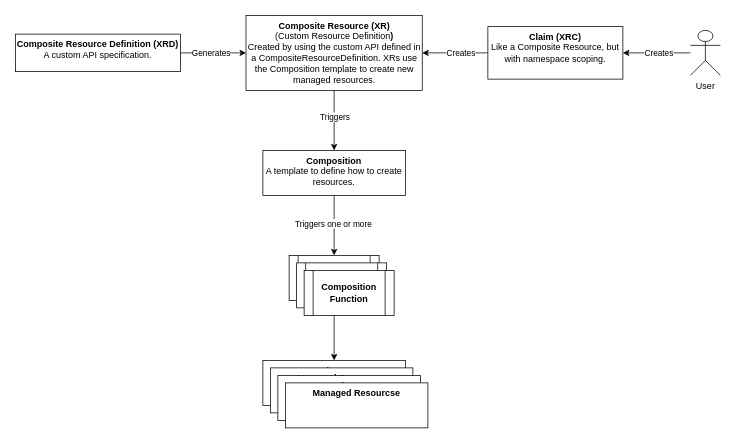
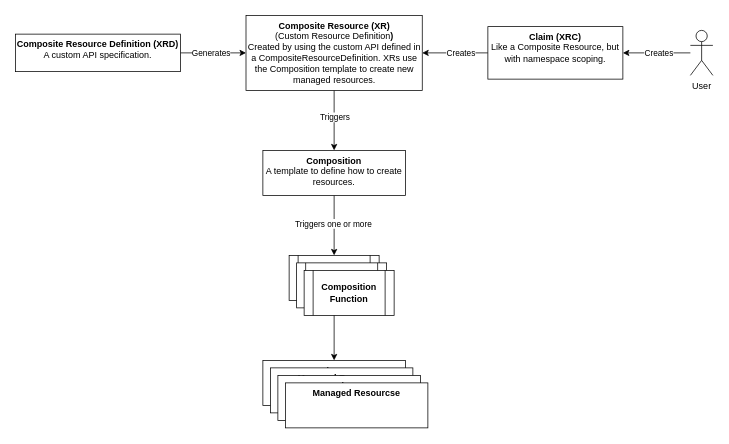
node "User": size 30x45 -> 23x45
